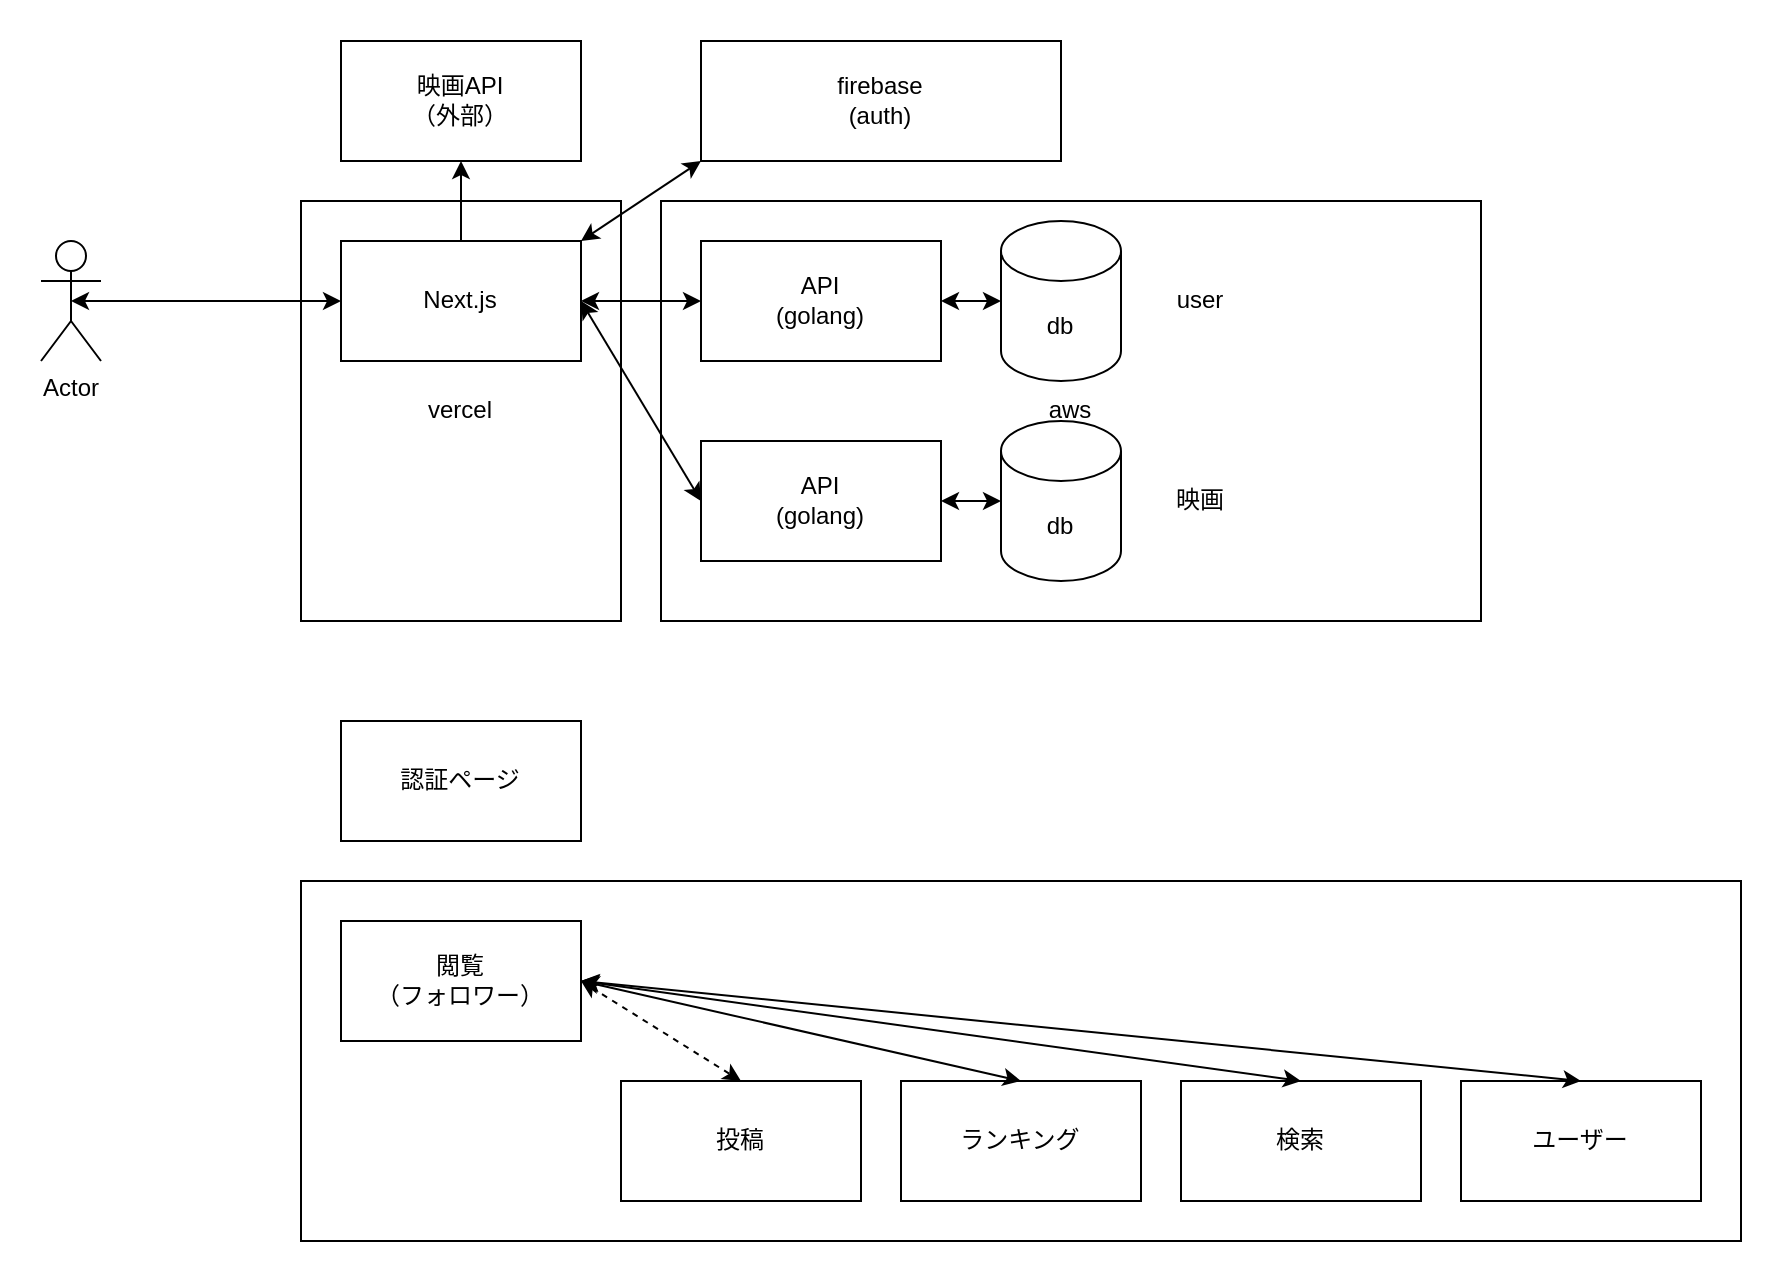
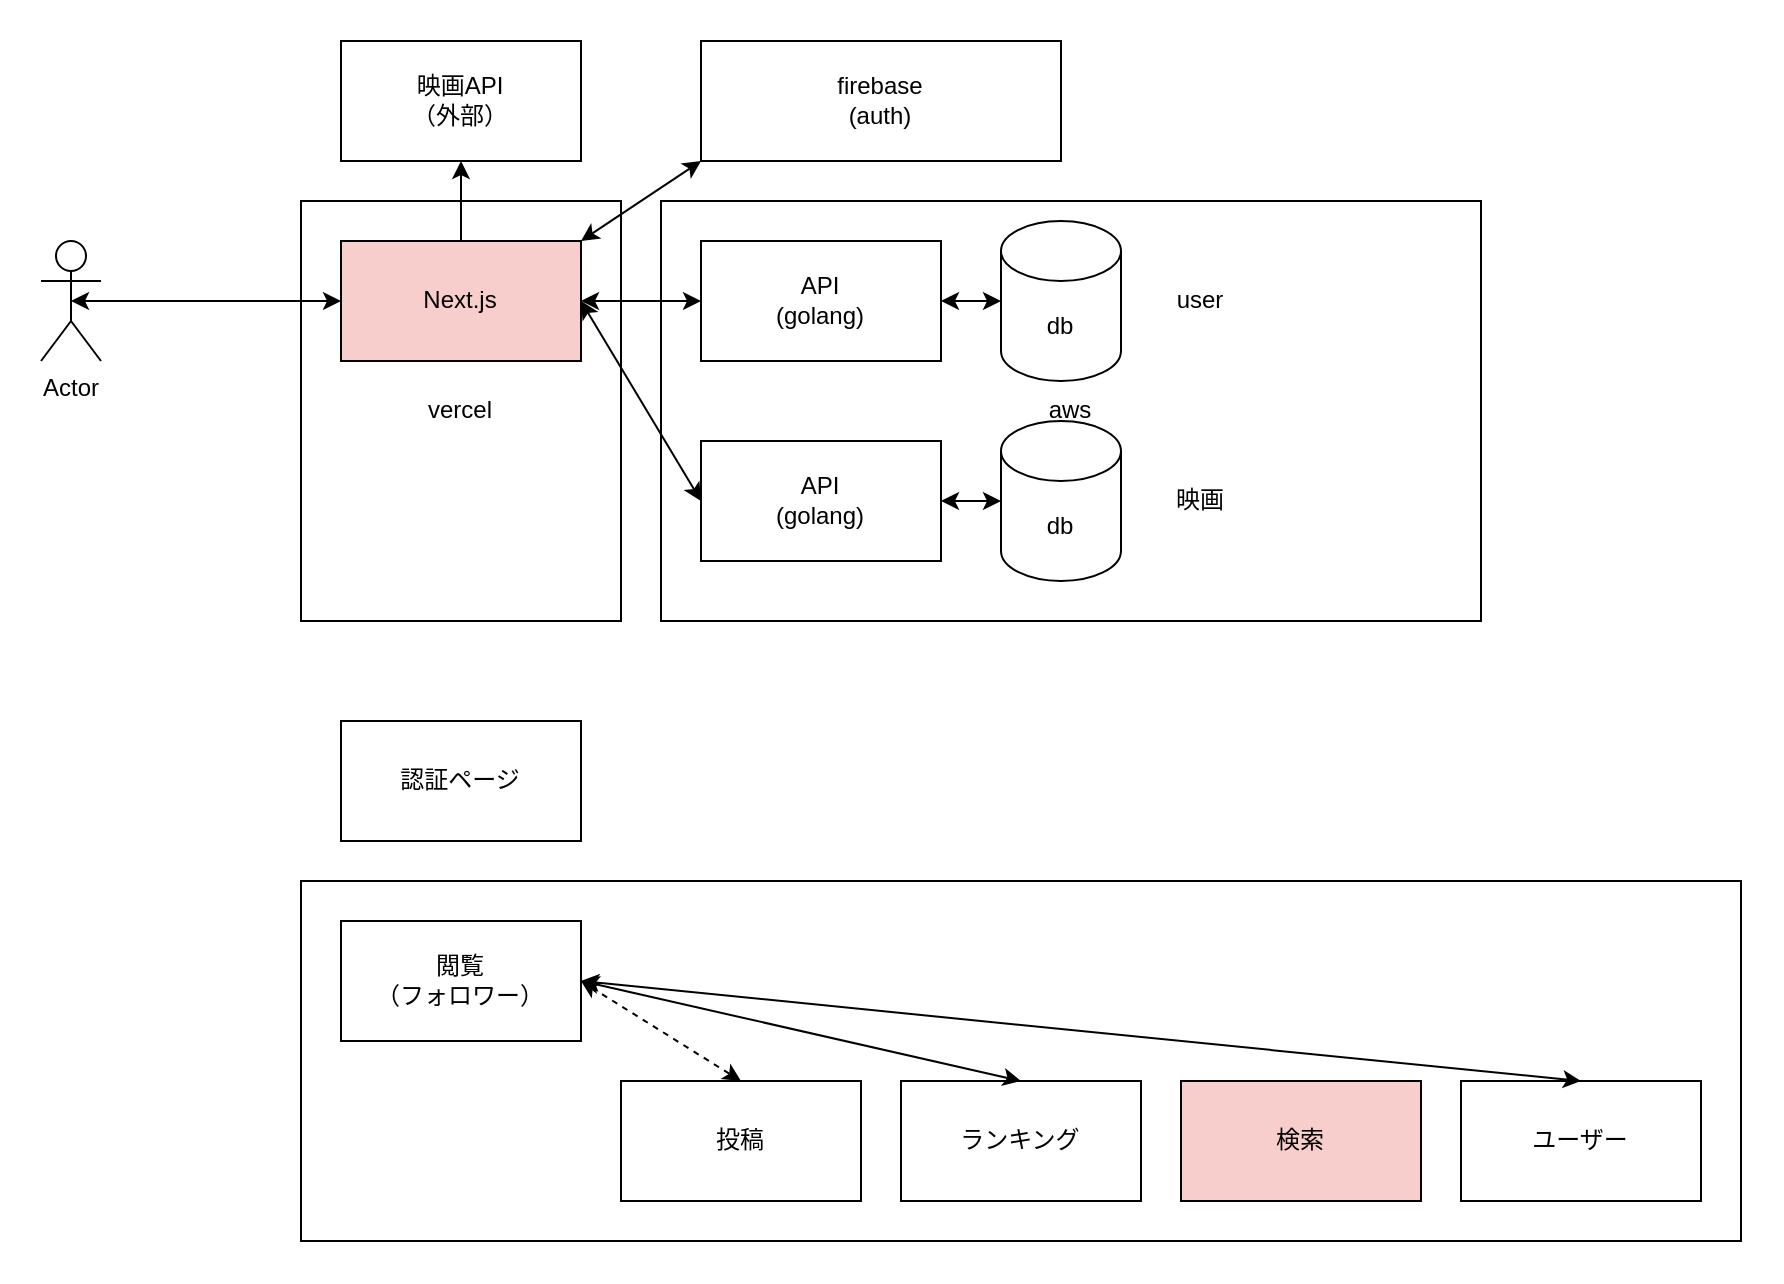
node "Next.js": fillcolor #ffffff -> #f8cecc
edge "閲覧 （フォロワー）" -- "検索": removed
node "検索": fillcolor #ffffff -> #f8cecc
